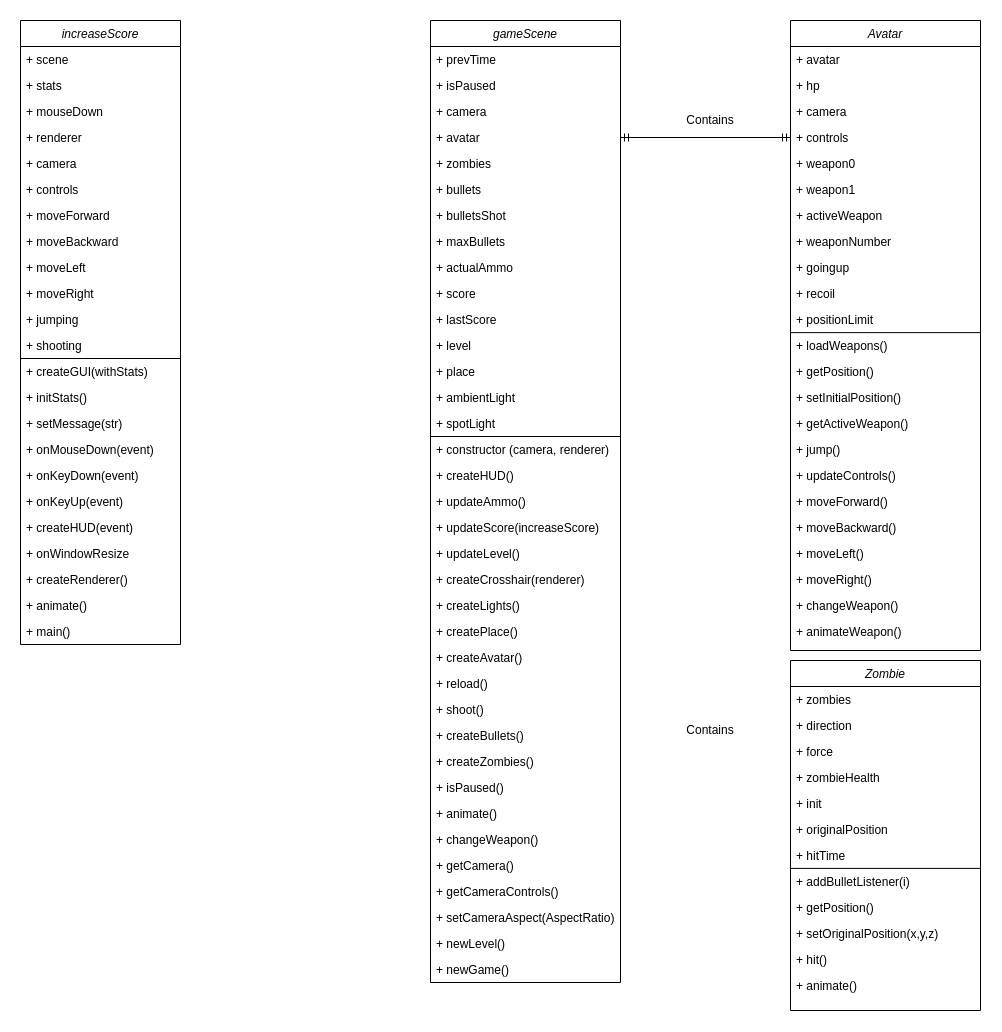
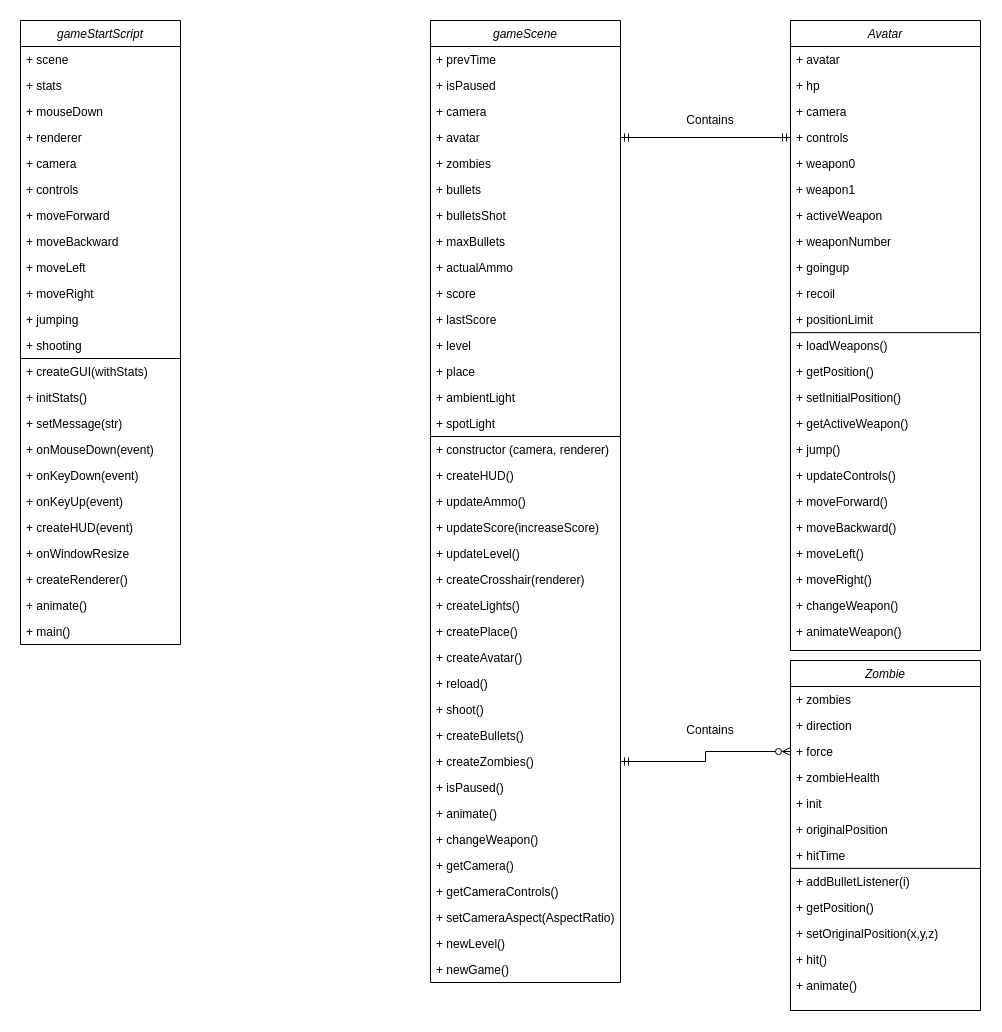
node "increaseScore": label "increaseScore" -> "gameStartScript"
edge "+ force" -- "+ createZombies()": added
